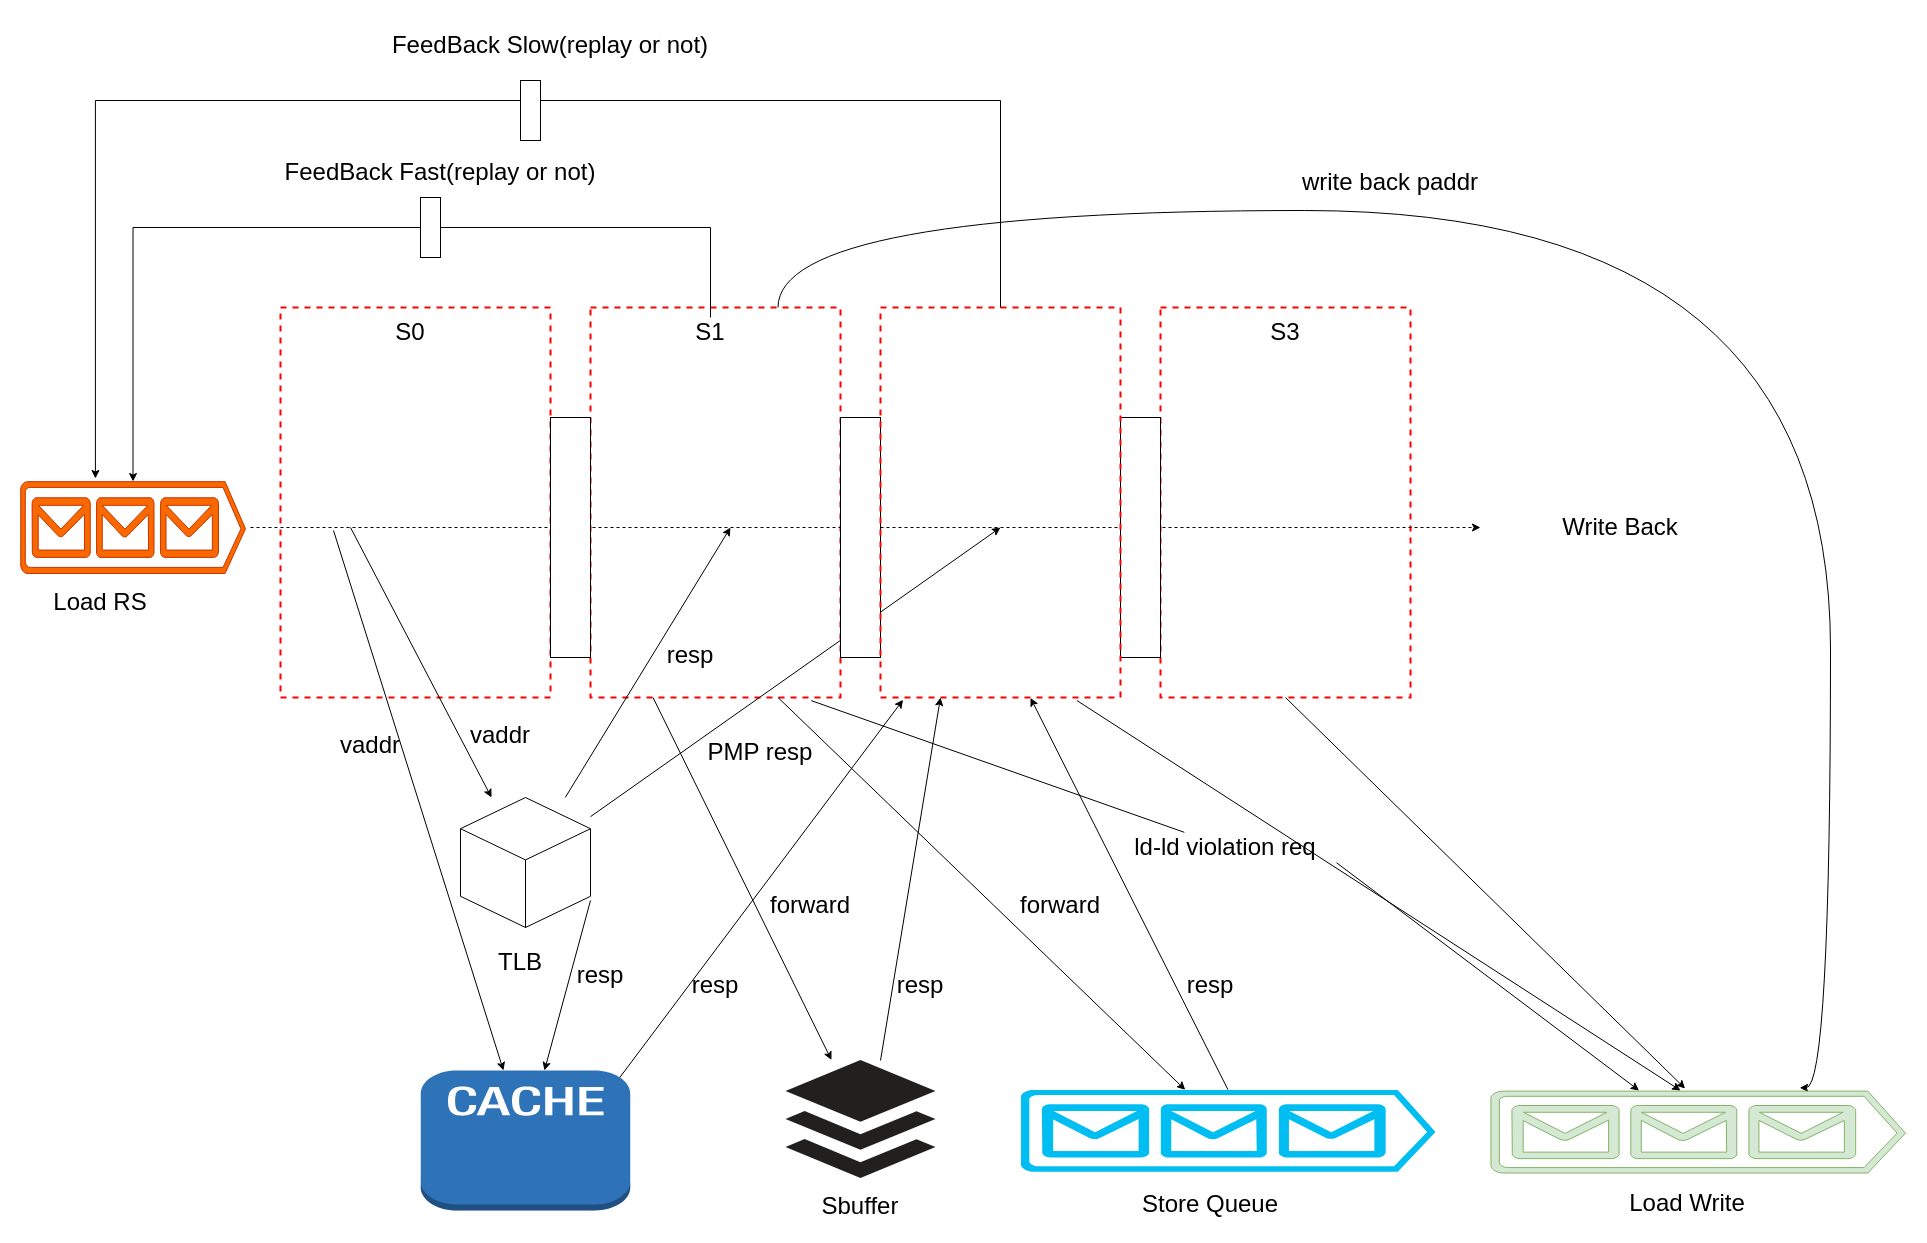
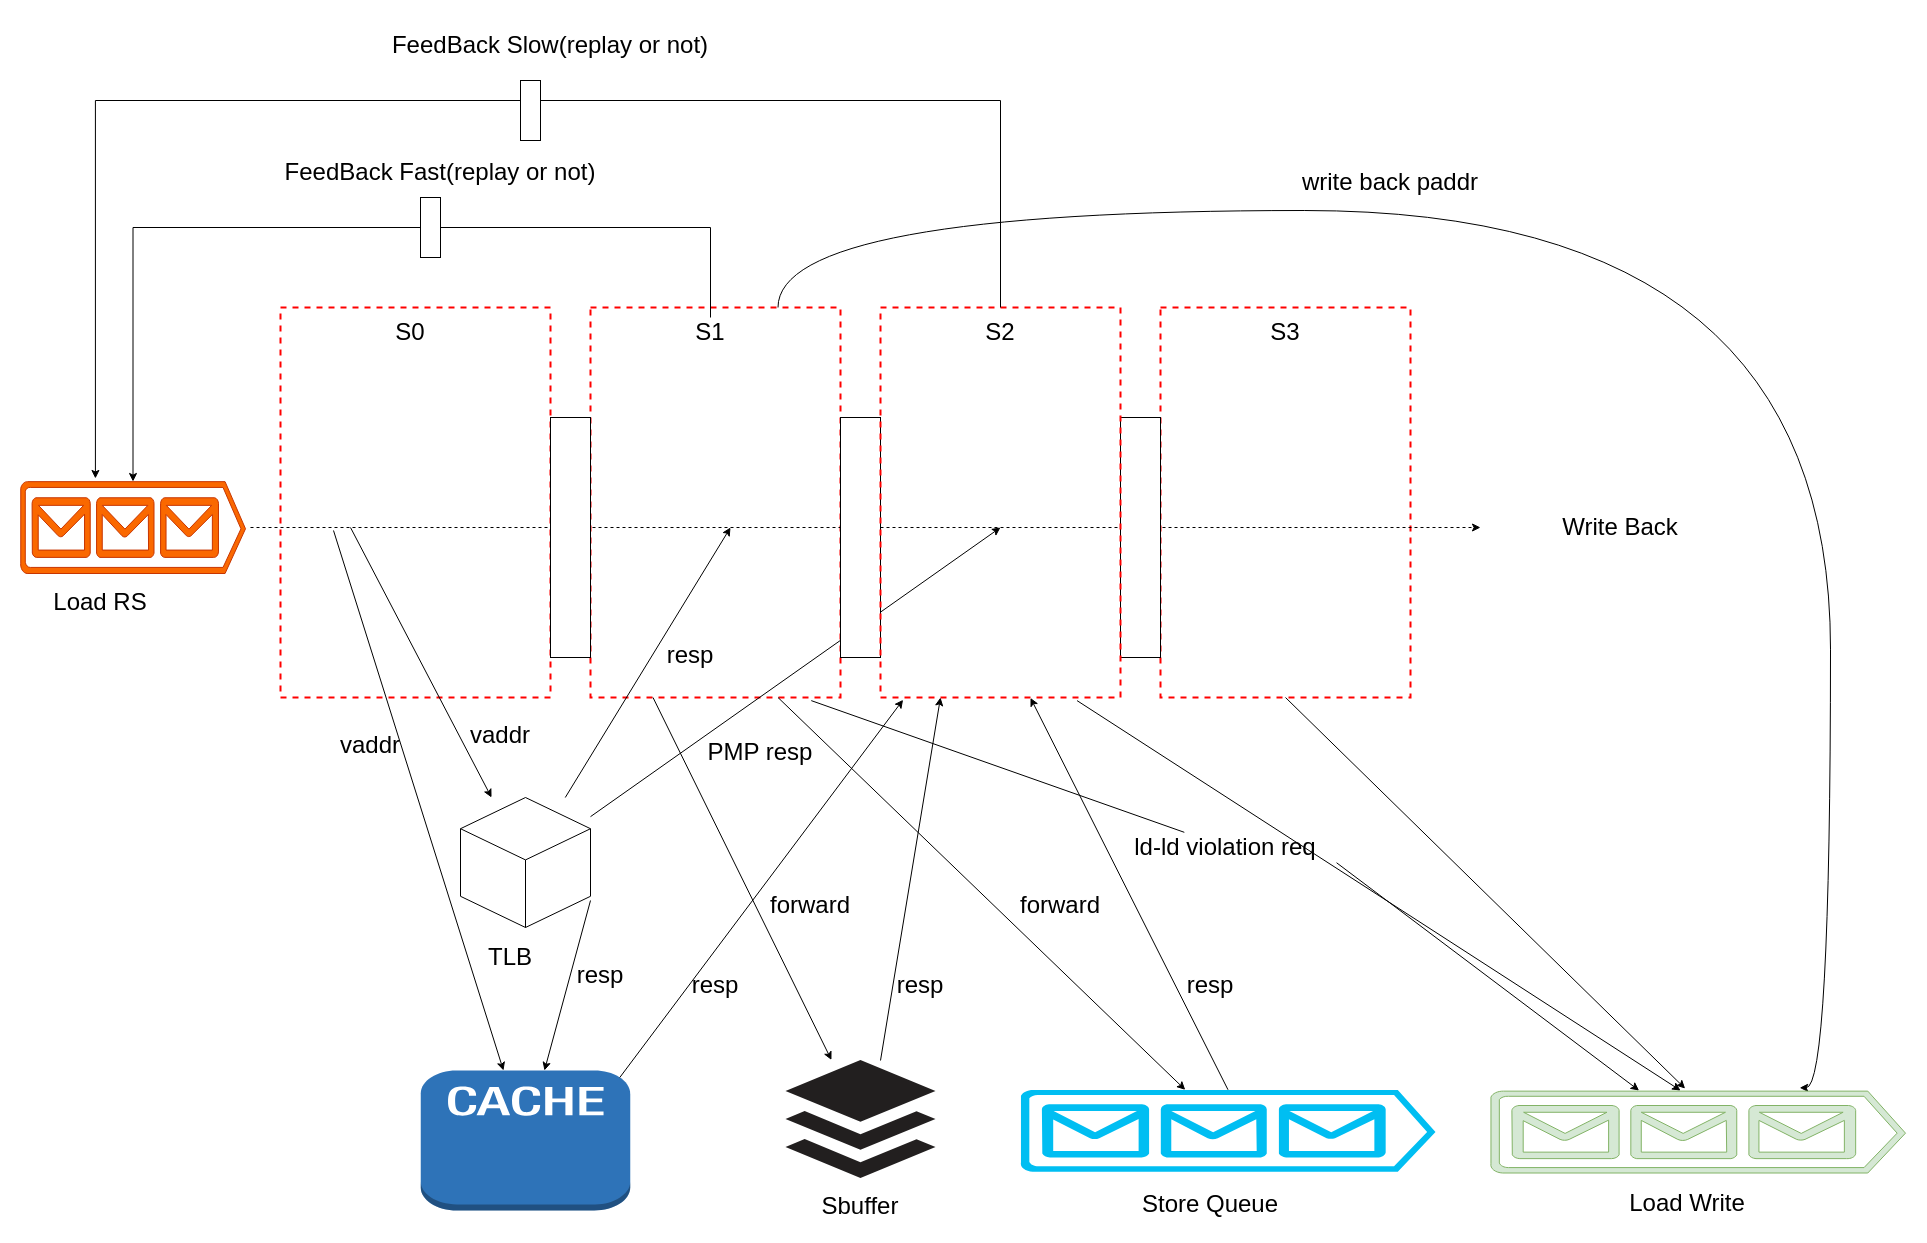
node "S2": added
node "TLB": moved (521, 963) -> (511, 958)
